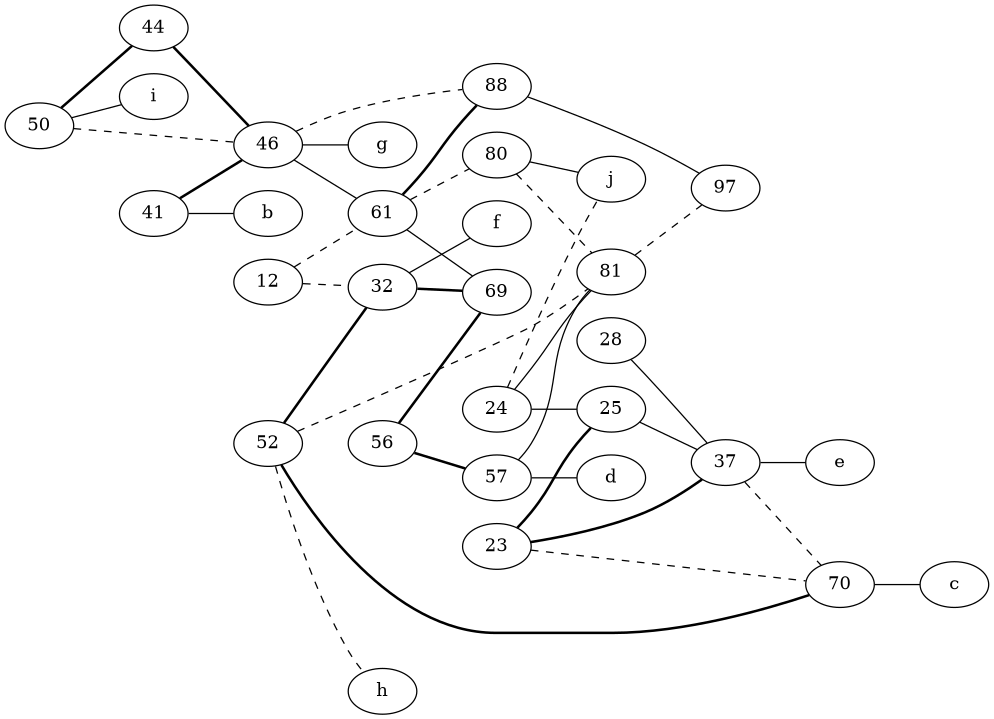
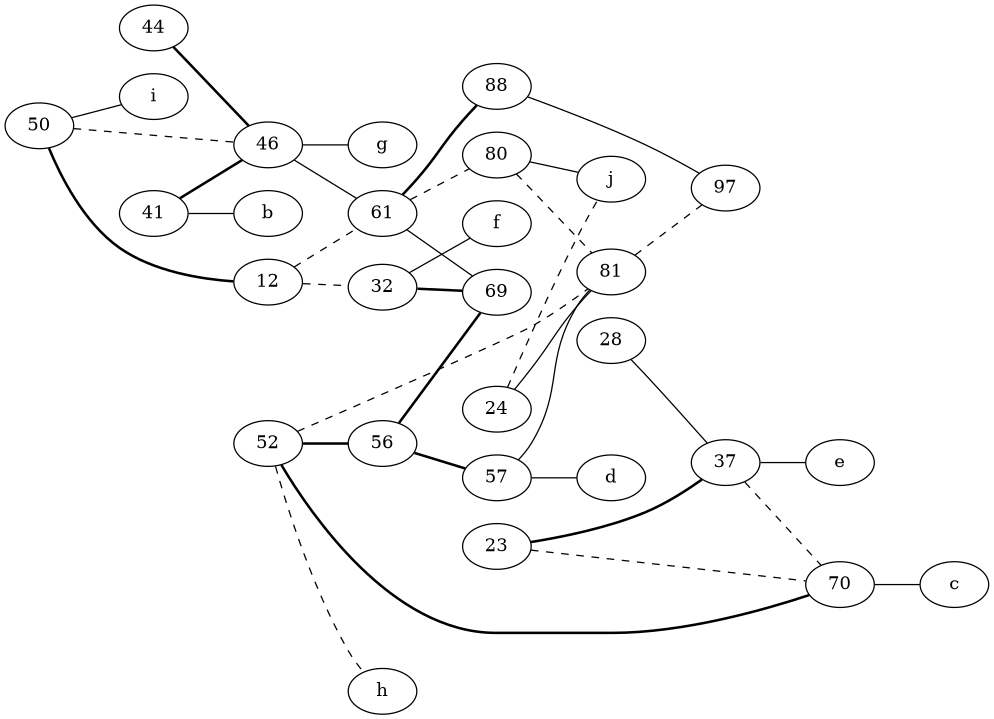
edge "44" -- "50": now "12" -- "50"
edge "88" -- "46": removed
edge "32" -- "52": now "56" -- "52"
node "25": removed
